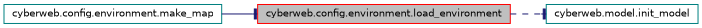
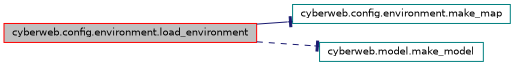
edge "cyberweb.config.environment.make_map" -> "cyberweb.config.environment.load_environment": reversed
node "cyberweb.model.init_model": label "cyberweb.model.init_model" -> "cyberweb.model.make_model"
